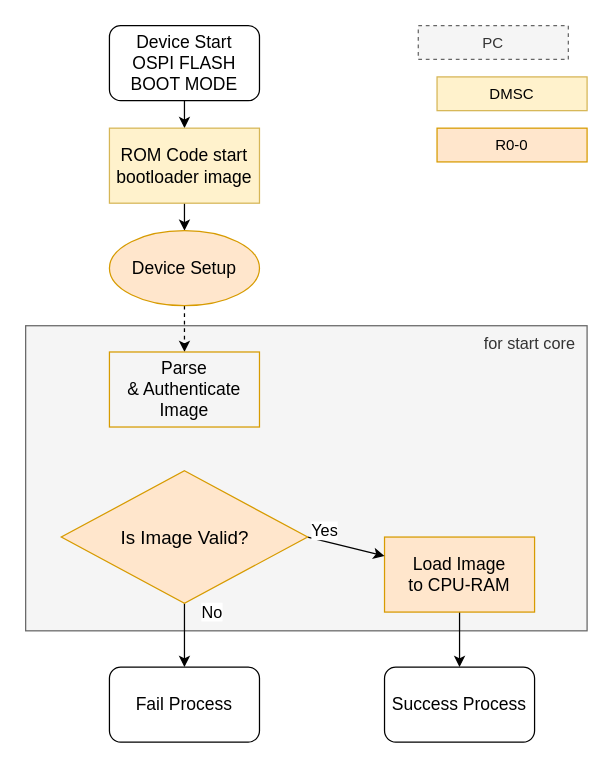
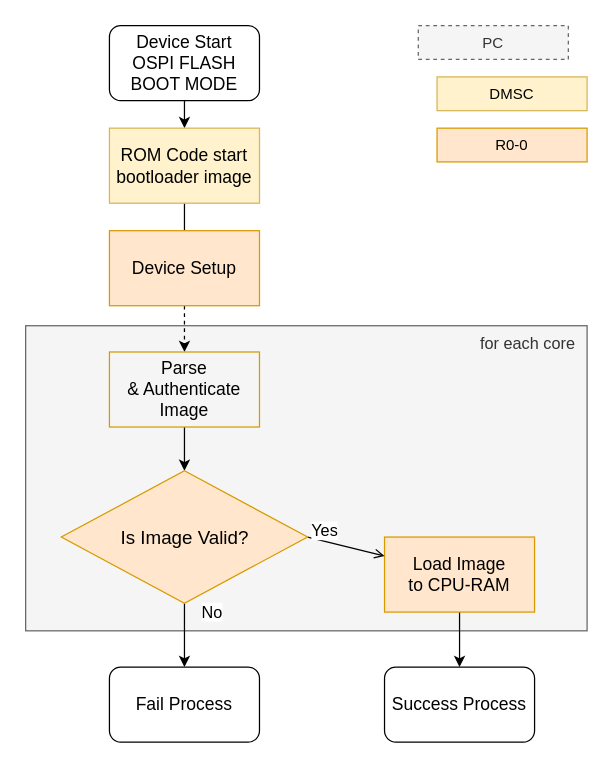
edge "ROM Code start bootloader image" -> "Device Setup": arrowhead classic -> none
node "Device Setup": shape ellipse -> rectangle
node "for start core": label "for start core" -> "for each core"
edge "Parse & Authenticate Image" -> "Is Image Valid?": added
edge "Is Image Valid?" -> "Load Image to CPU-RAM": arrowhead classic -> open
